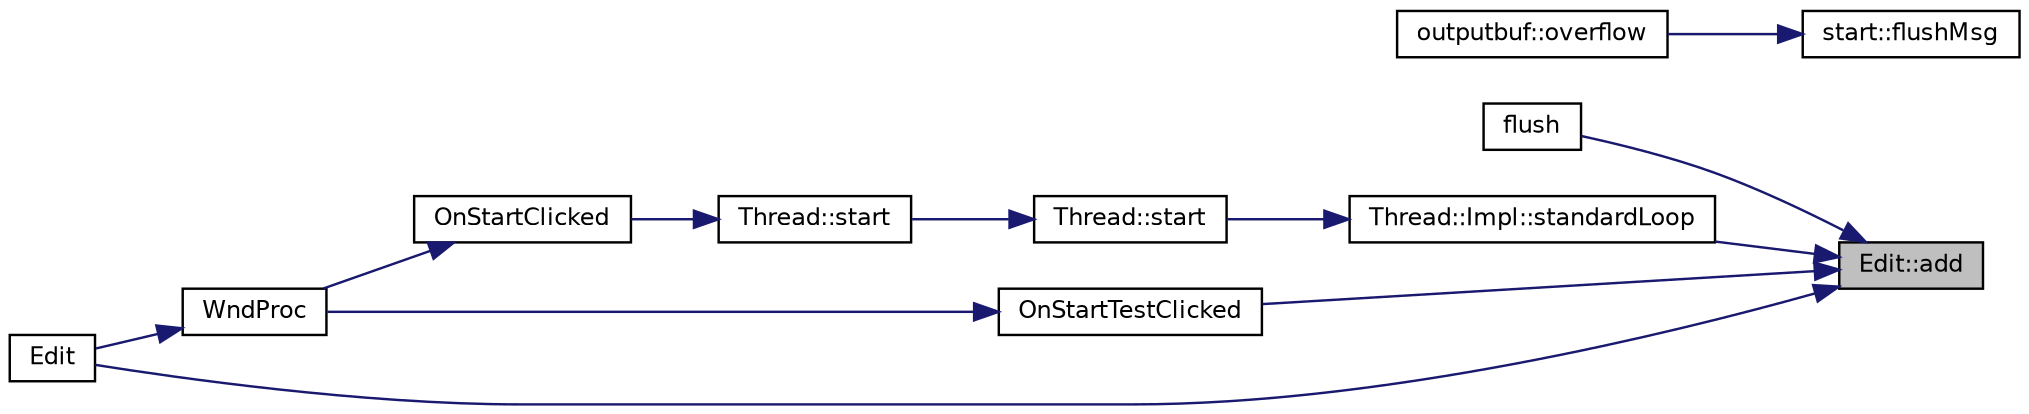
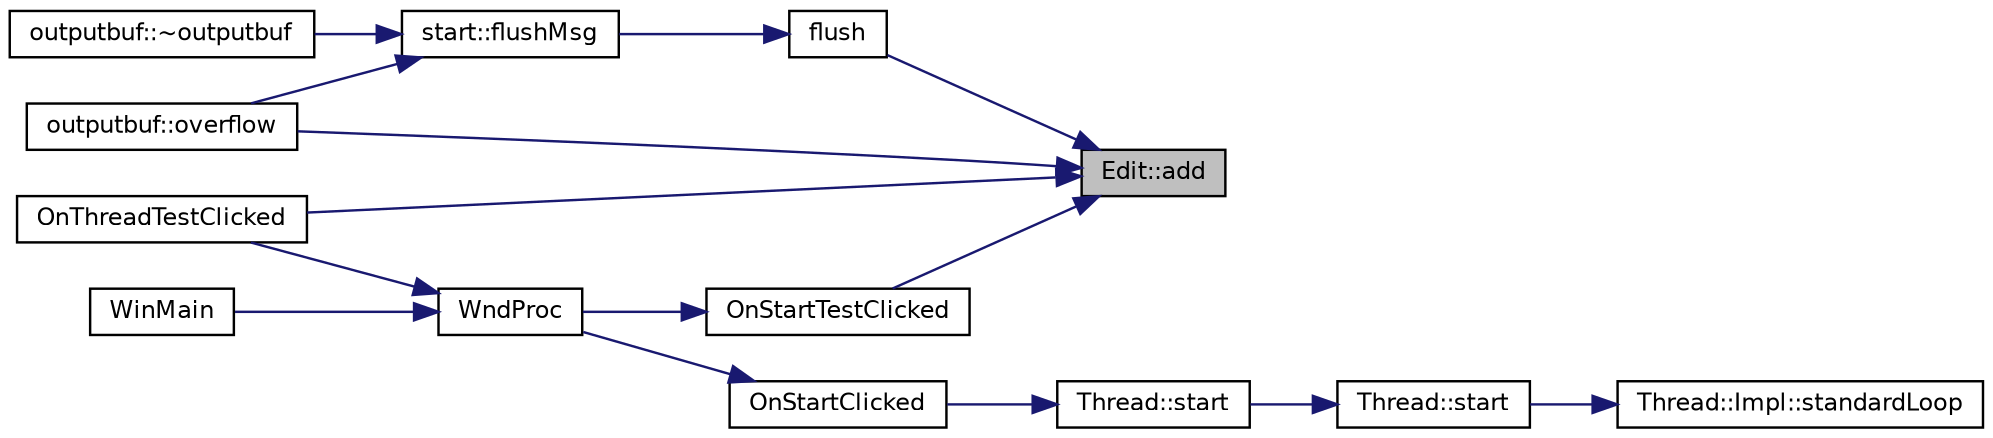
node "outputbuf::~outputbuf": added
edge "start::flushMsg" -> "flush": added
edge "Thread::Impl::standardLoop" -> "Edit::add": now "outputbuf::overflow" -> "Edit::add"
node "WinMain": added
node "Edit": label "Edit" -> "OnThreadTestClicked"
